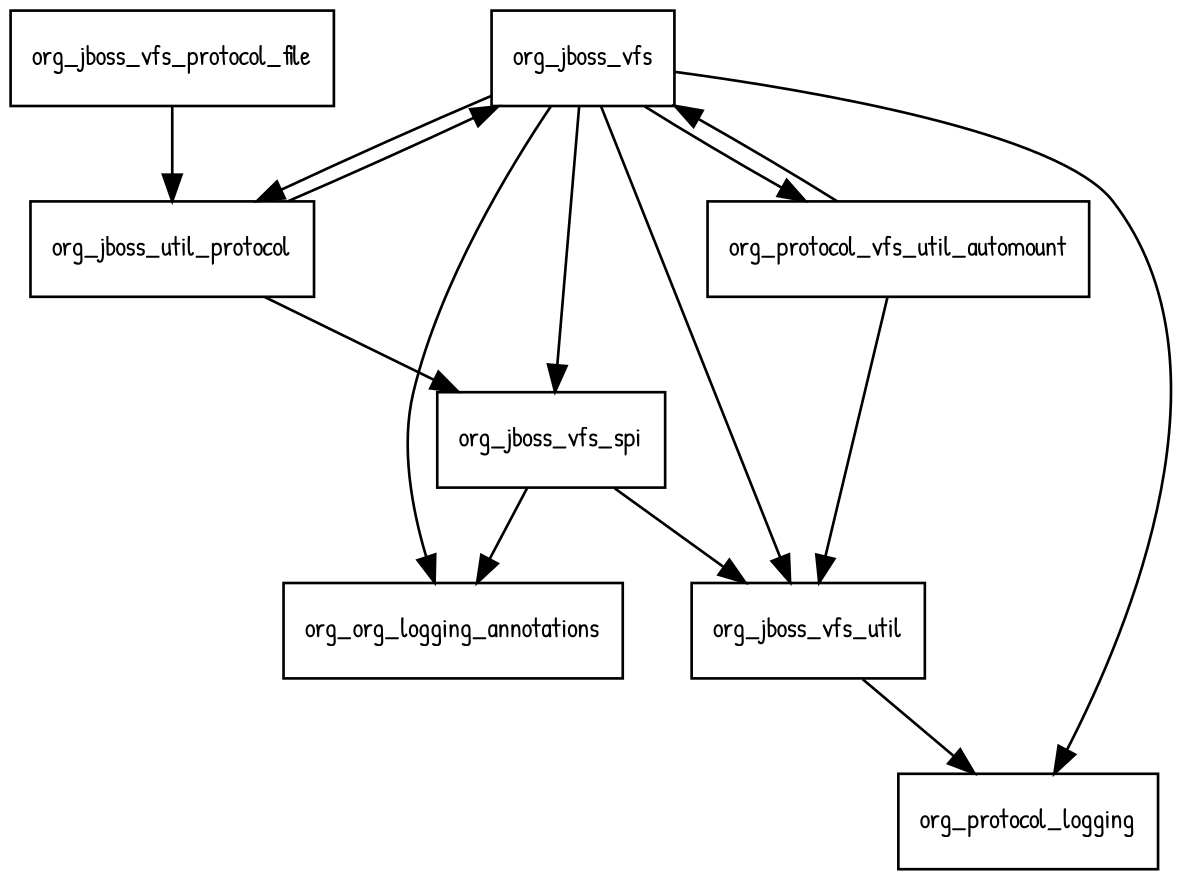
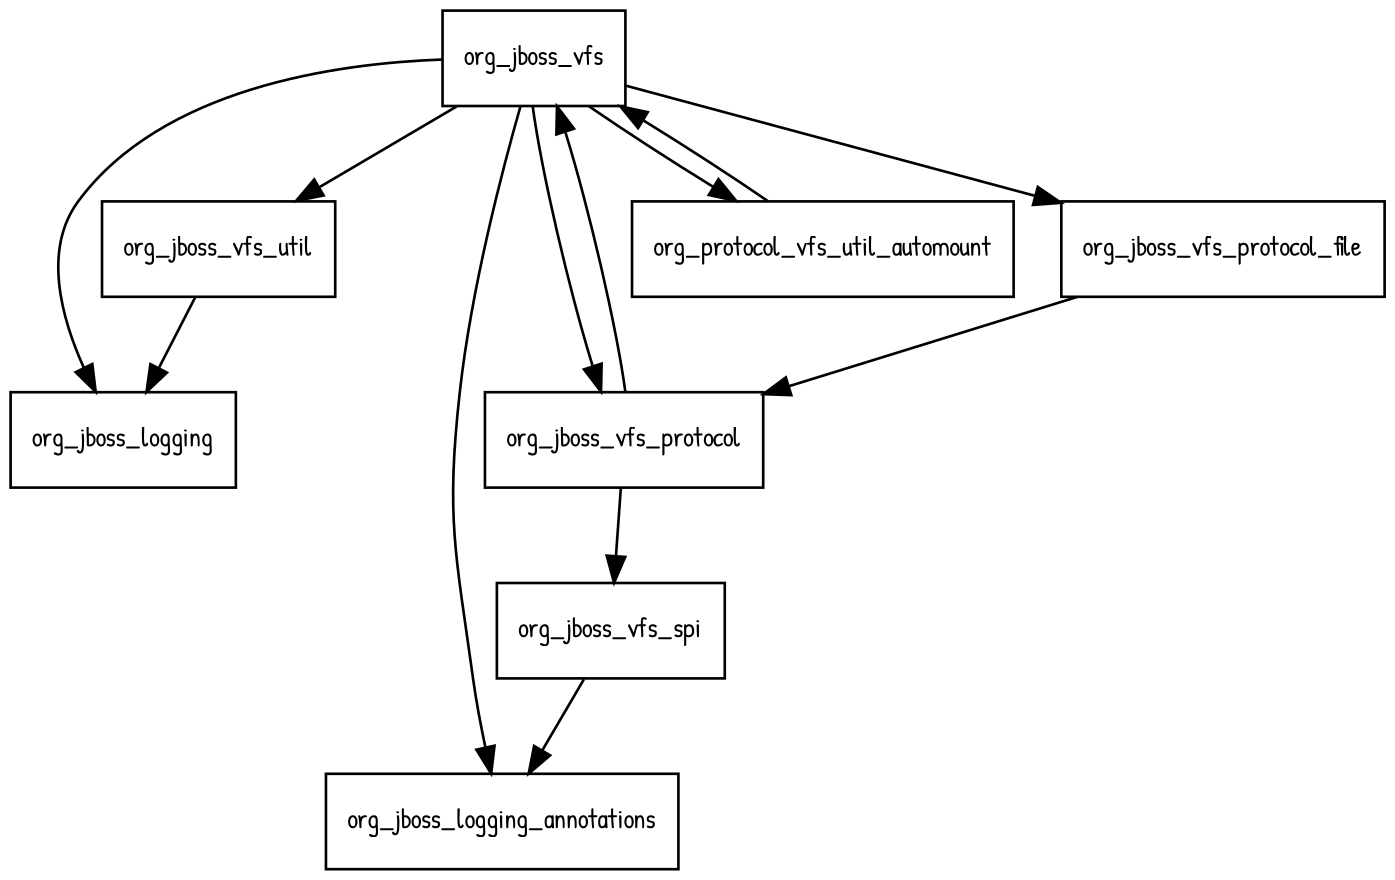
edge "org_jboss_vfs" -> "org_jboss_vfs_spi": now "org_jboss_vfs" -> "org_jboss_vfs_protocol_file"
node "org_jboss_util_protocol": label "org_jboss_util_protocol" -> "org_jboss_vfs_protocol"
edge "org_protocol_vfs_util_automount" -> "org_jboss_vfs_util": removed
edge "org_jboss_vfs_spi" -> "org_jboss_vfs_util": removed
node "org_org_logging_annotations": label "org_org_logging_annotations" -> "org_jboss_logging_annotations"
node "org_protocol_logging": label "org_protocol_logging" -> "org_jboss_logging"
